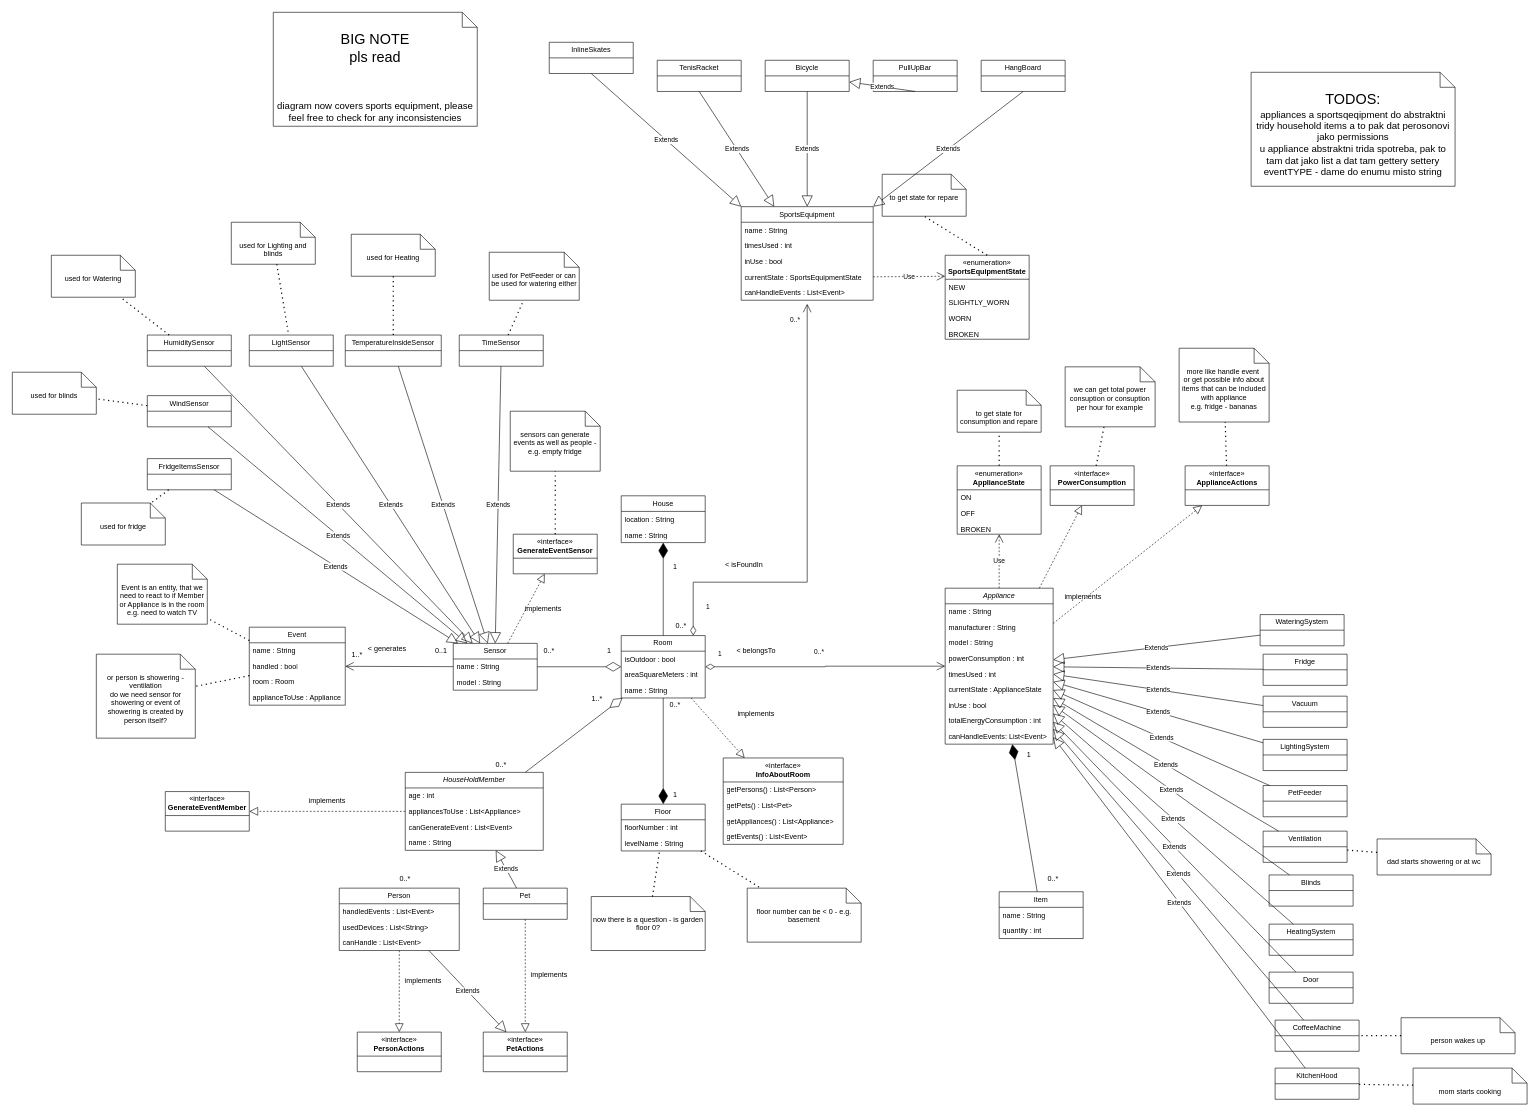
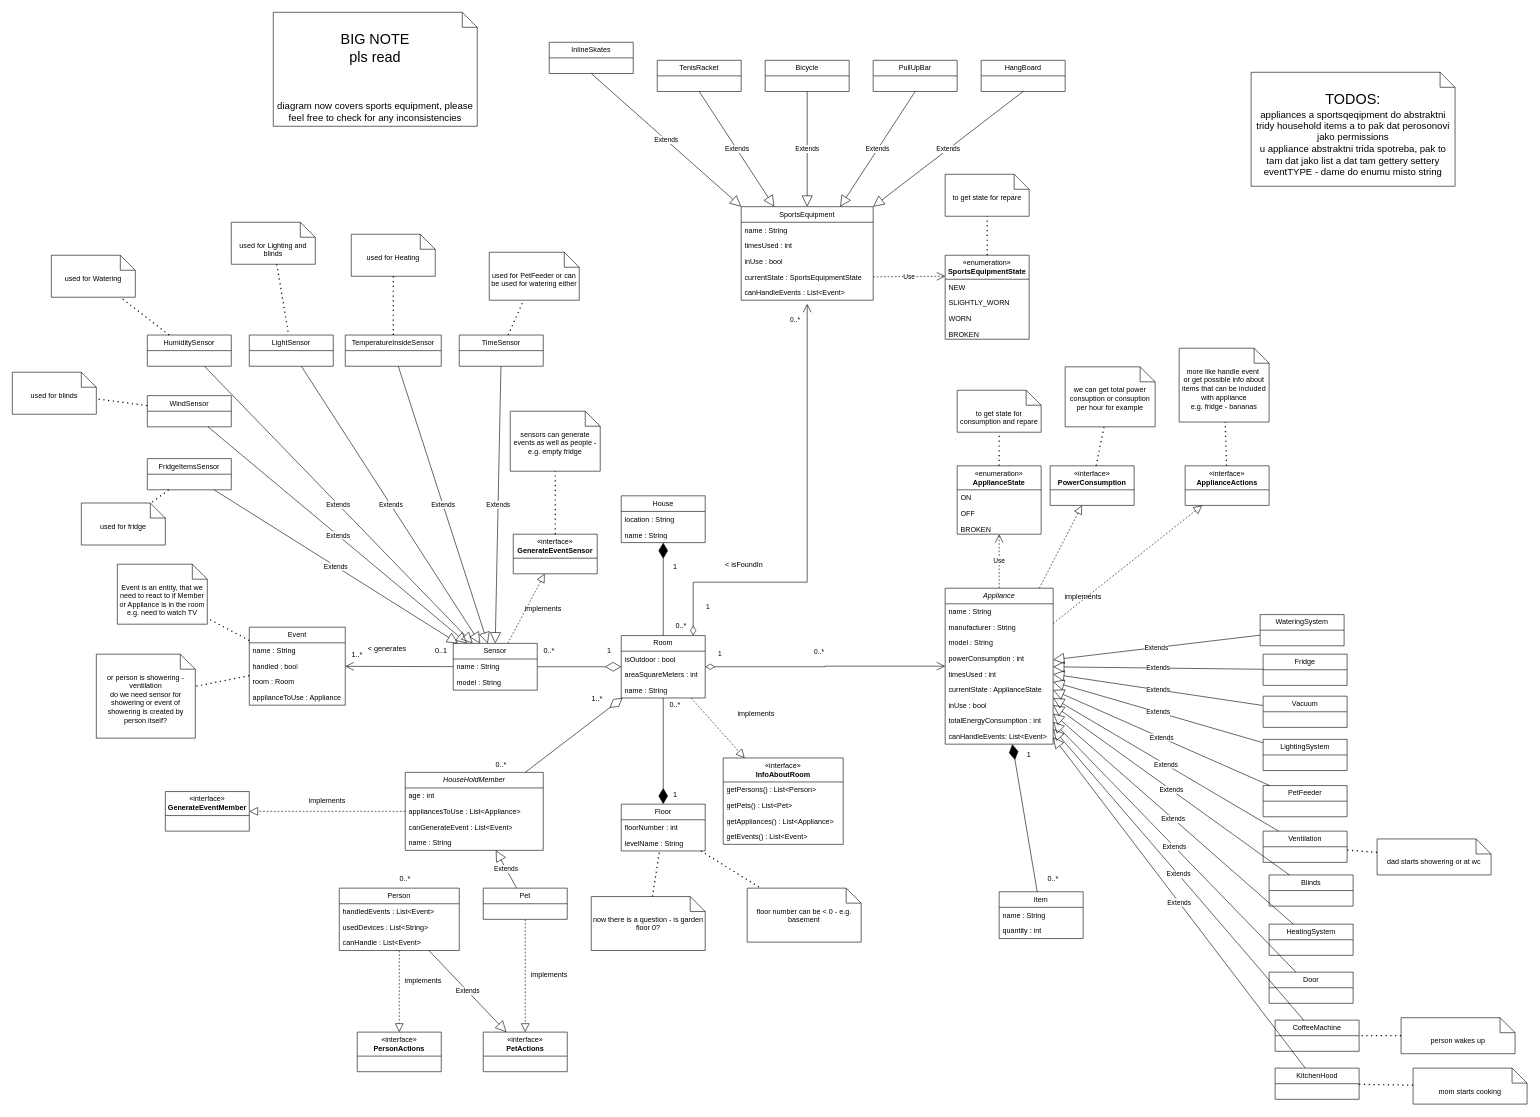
edge "PullUpBar" -> "Bicycle": now "PullUpBar" -> "SportsEquipment"
node "to get state for repare": moved (924, 195) -> (987, 195)
node "< belongsTo": removed
